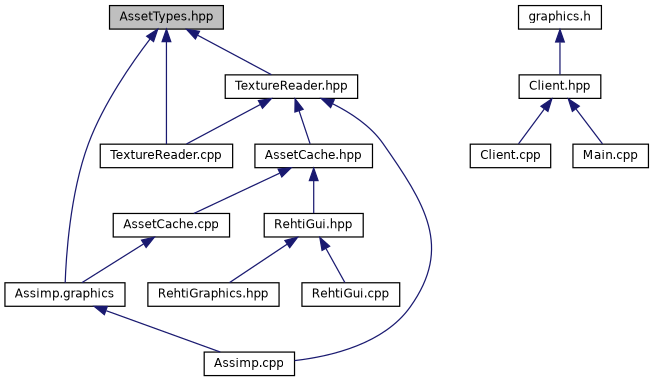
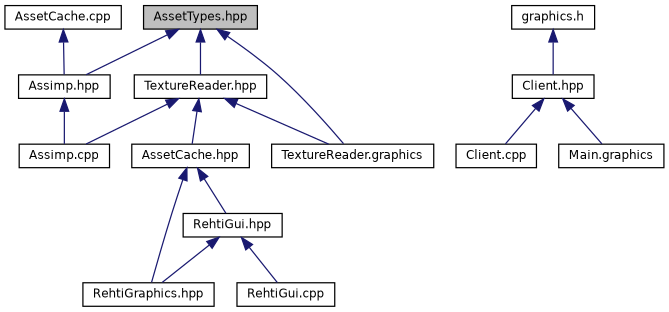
node "TextureReader.cpp": label "TextureReader.cpp" -> "TextureReader.graphics"
node "Main.cpp": label "Main.cpp" -> "Main.graphics"
edge "AssetCache.cpp" -> "AssetCache.hpp": now "RehtiGraphics.hpp" -> "AssetCache.hpp"
node "Assimp.graphics": label "Assimp.graphics" -> "Assimp.hpp"
